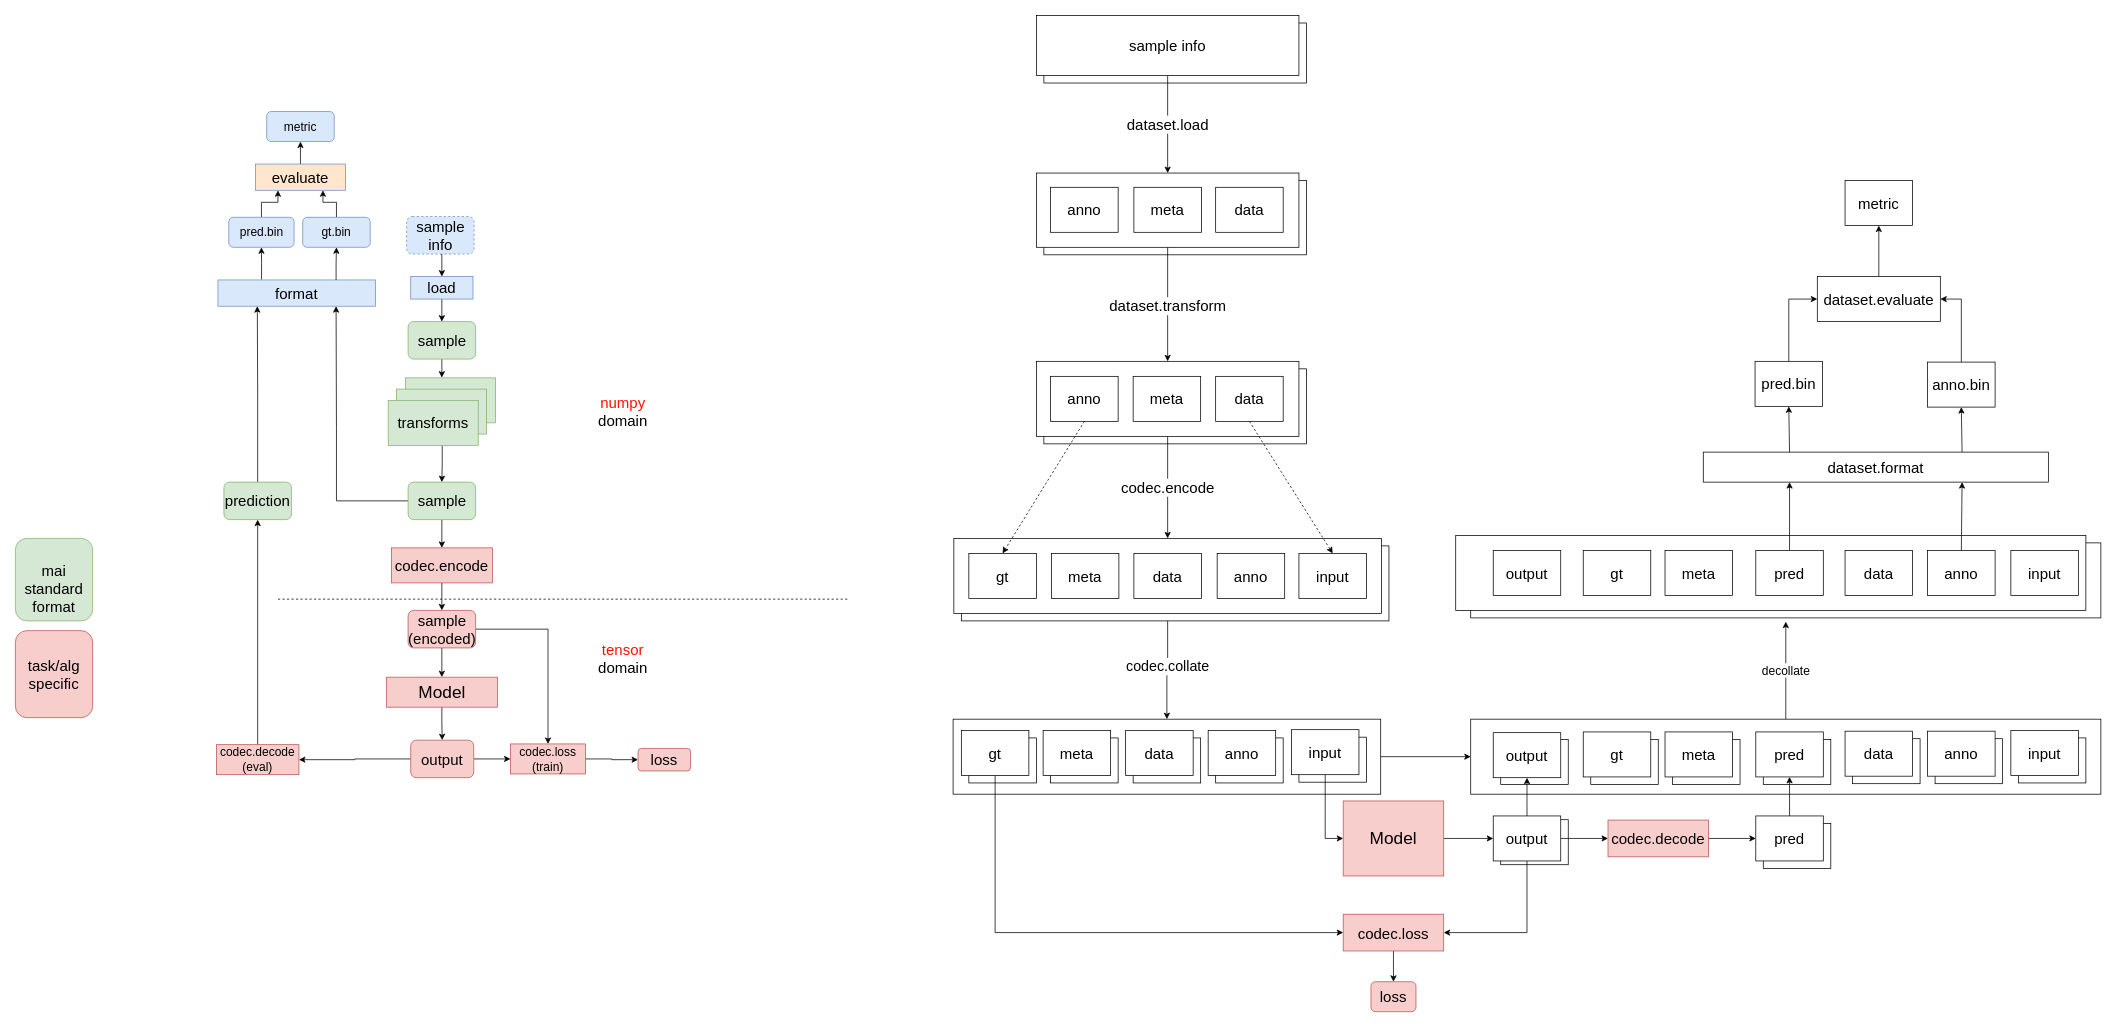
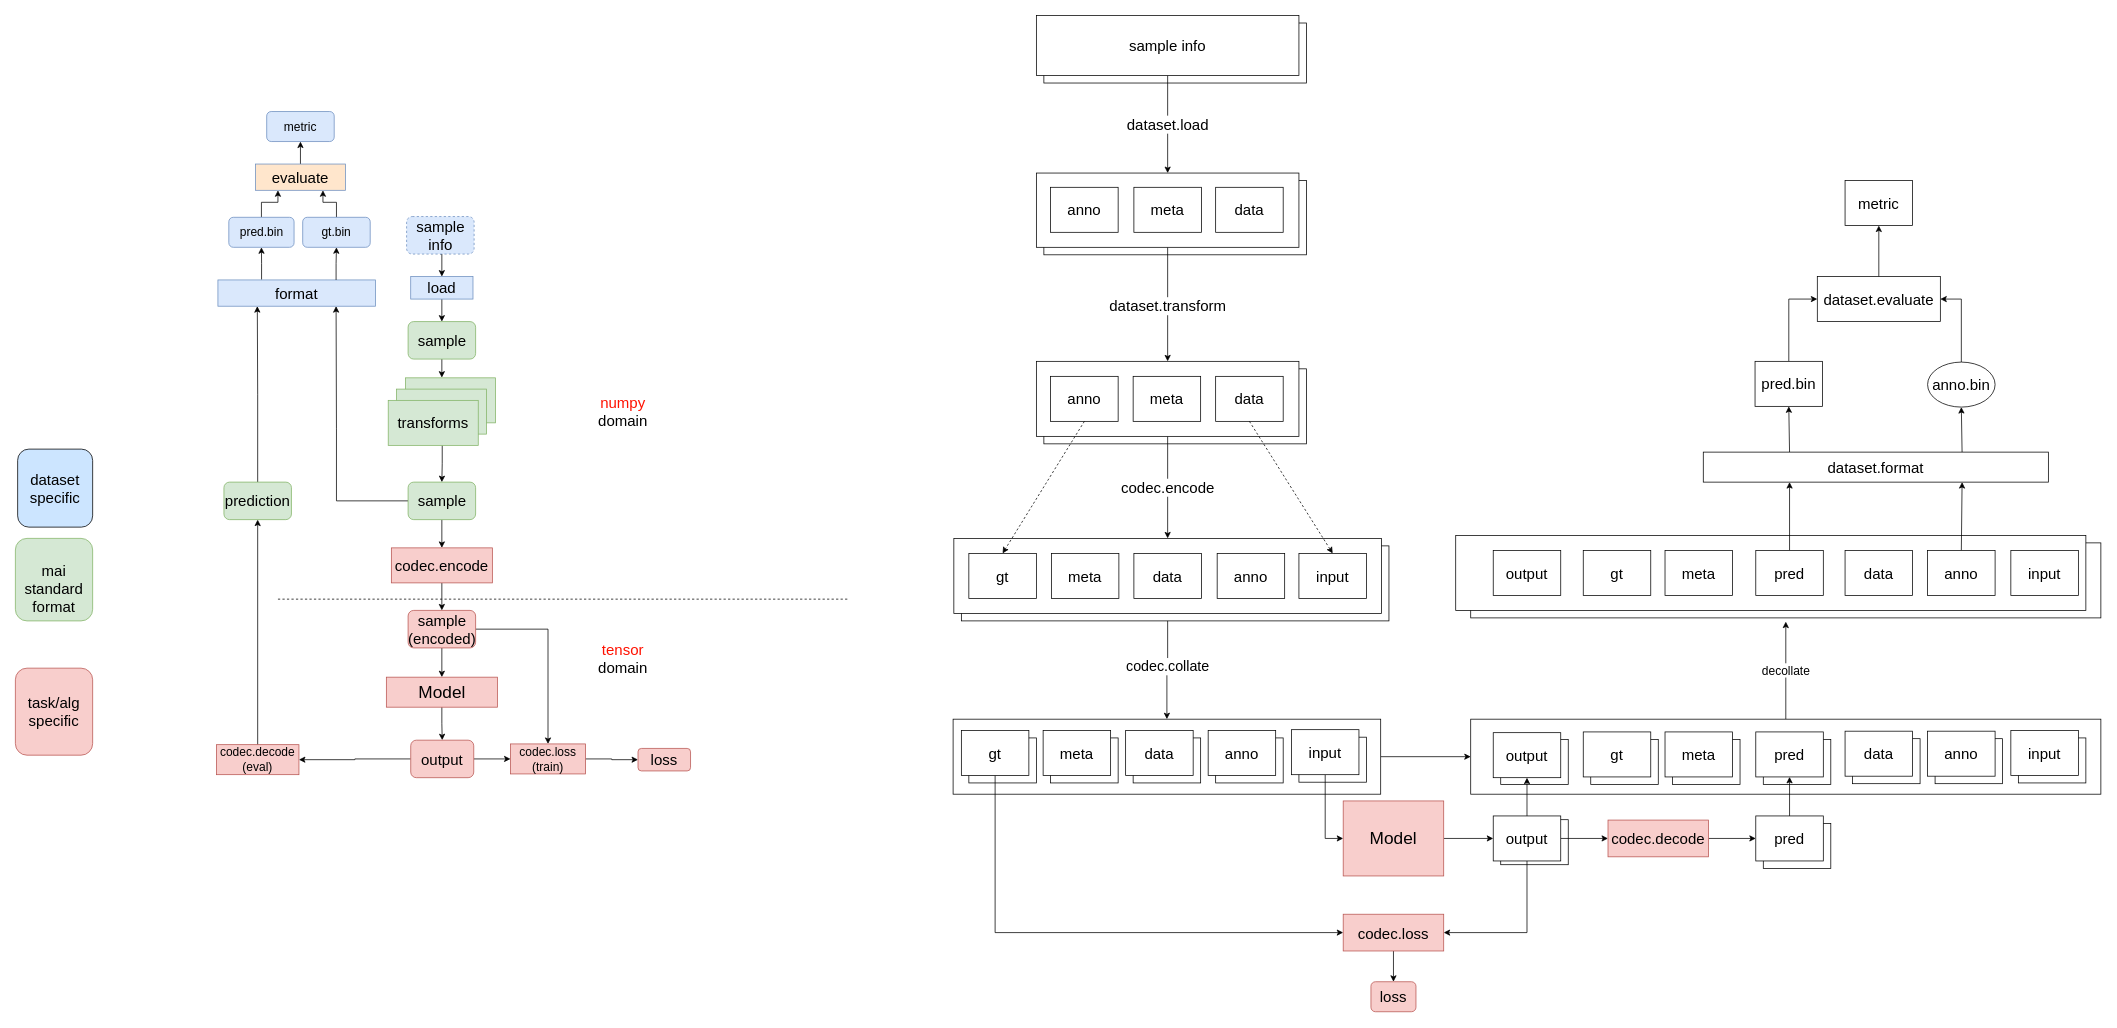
node "anno.bin": shape rectangle -> ellipse
node "dataset specific": added
node "task/algspecific": moved (54, 674) -> (54, 711)
